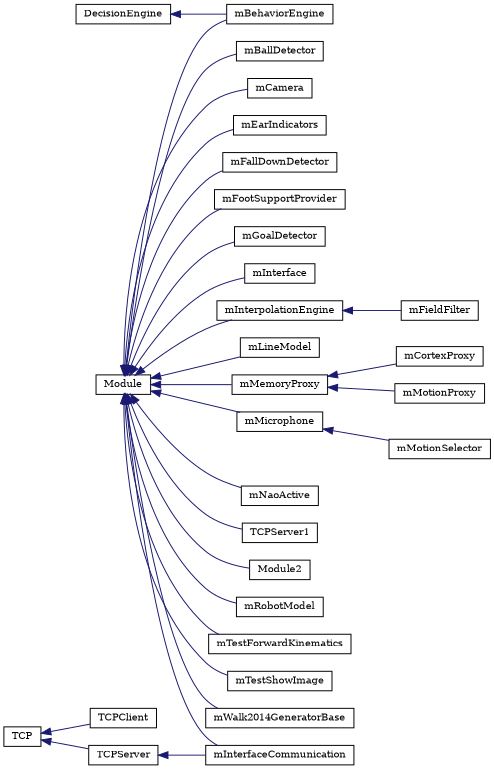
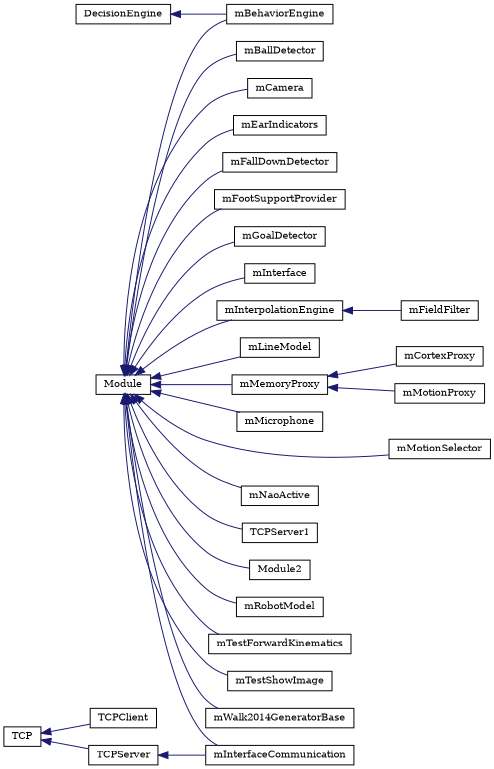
edge "mMotionSelector" -> "mMicrophone": now "mMotionSelector" -> "Module"
